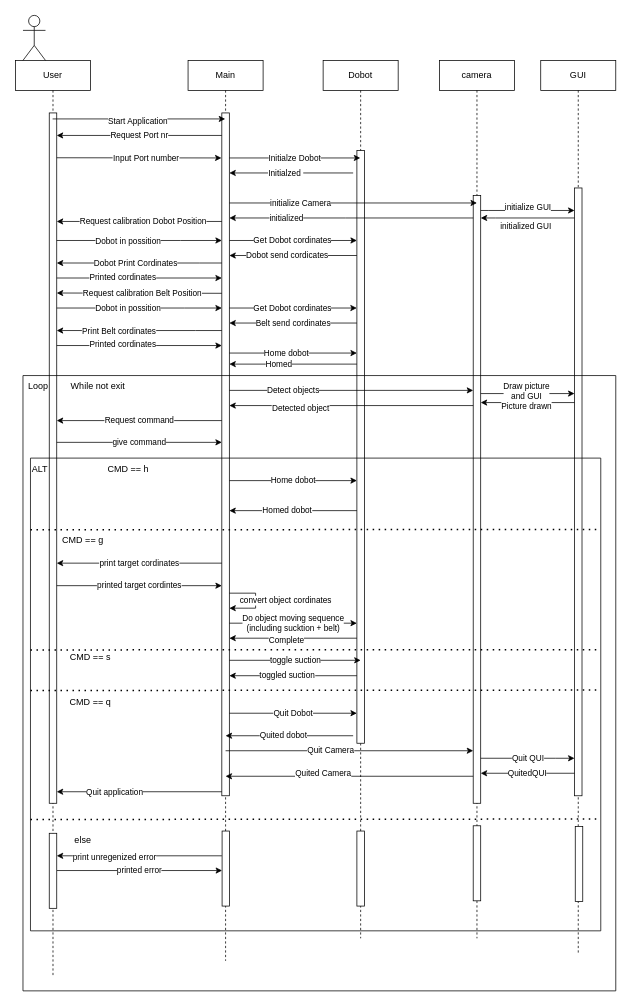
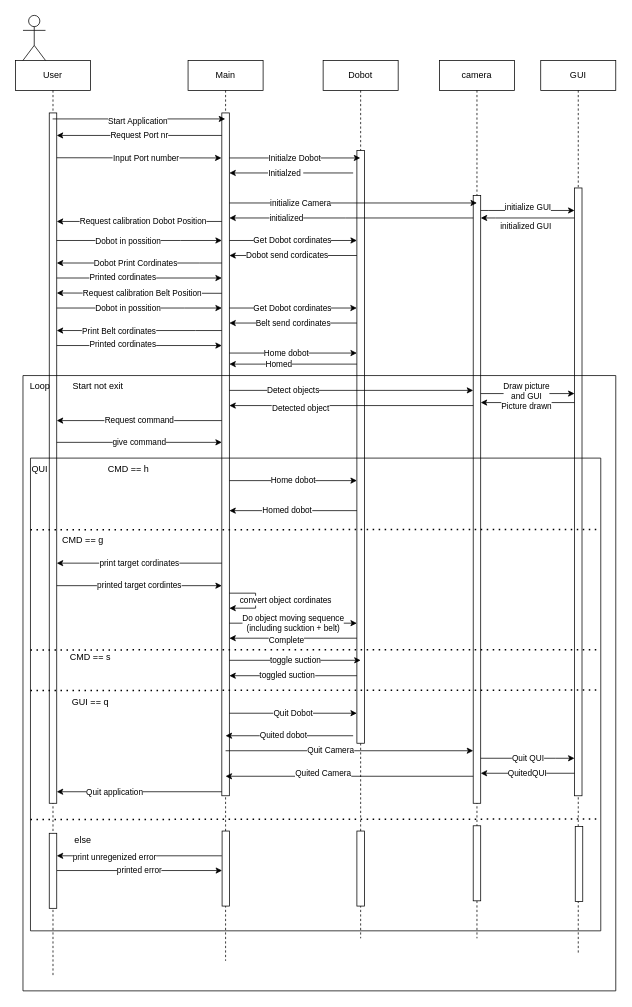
node "Loop While not exit": label "Loop While not exit" -> "Loop Start not exit"
node "ALT CMD == h": label "ALT CMD == h" -> "QUI CMD == h"
node "CMD == q": label "CMD == q" -> "GUI == q"
